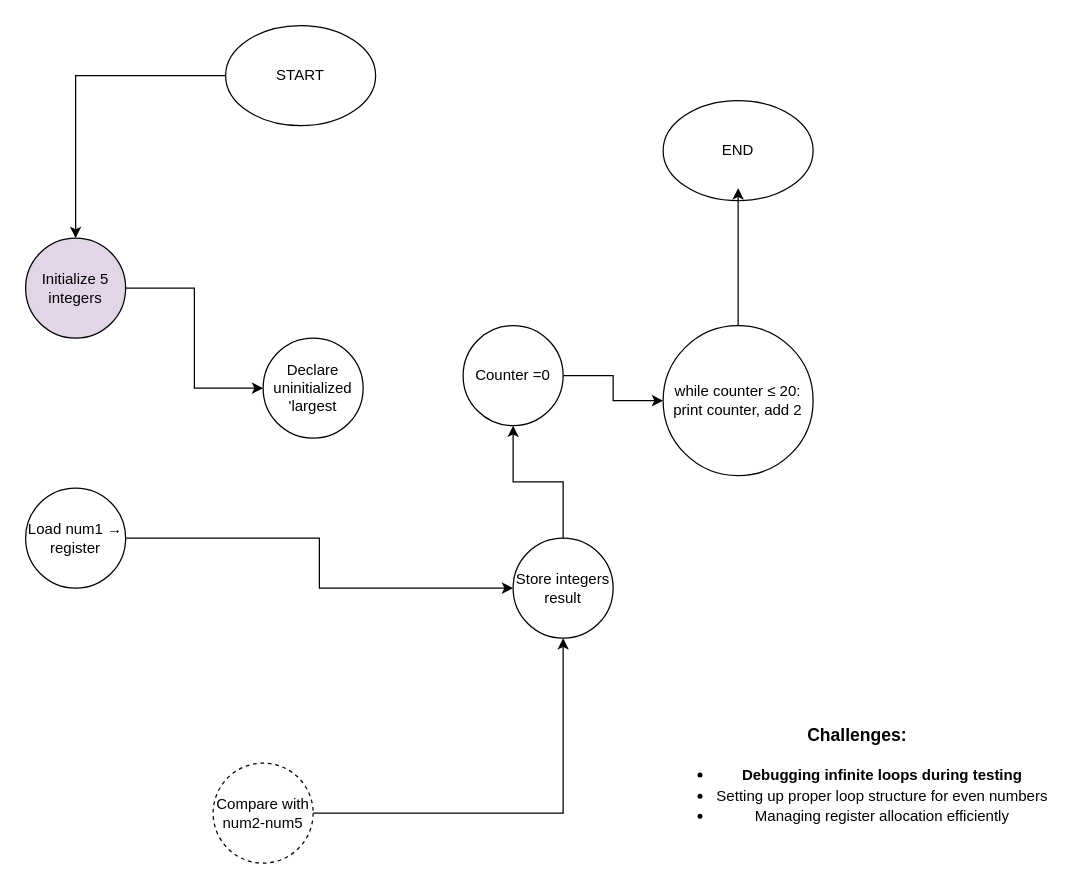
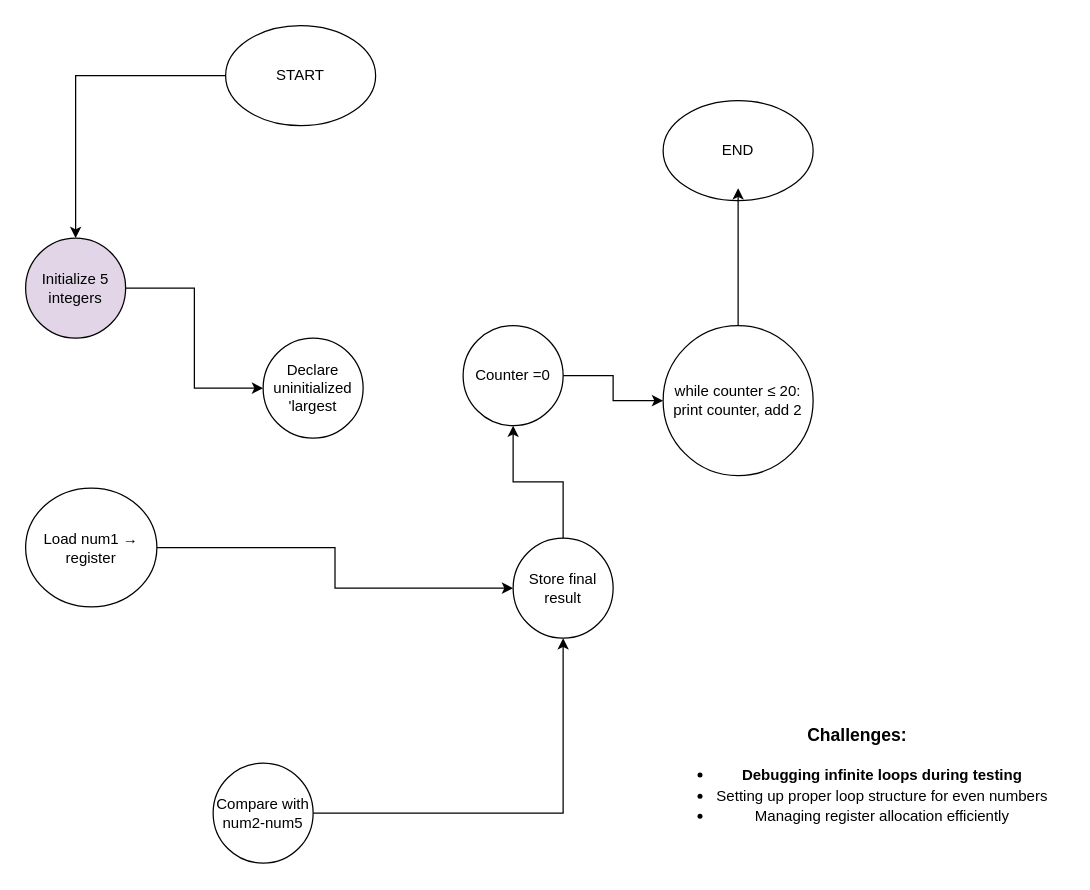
node "Load num1 → register": size 100x100 -> 131x119
node "Store integers result": label "Store integers result" -> "Store final result"
node "Compare with num2-num5": style dashed -> solid
